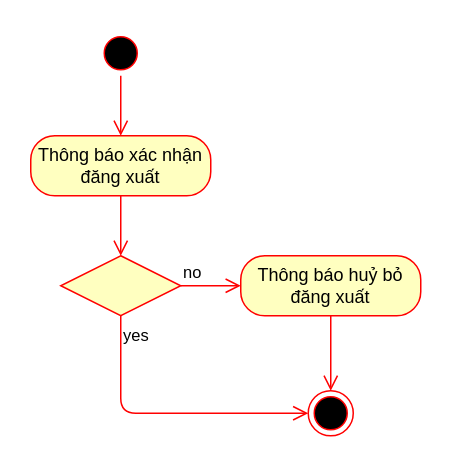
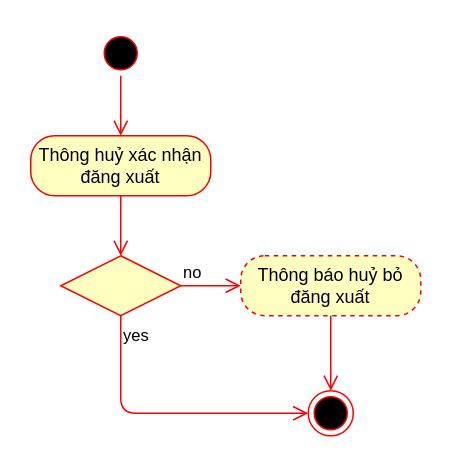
node "Thông báo xác nhận đăng xuất": label "Thông báo xác nhận đăng xuất" -> "Thông huỷ xác nhận đăng xuất"
node "Thông báo huỷ bỏ đăng xuất": style solid -> dashed
